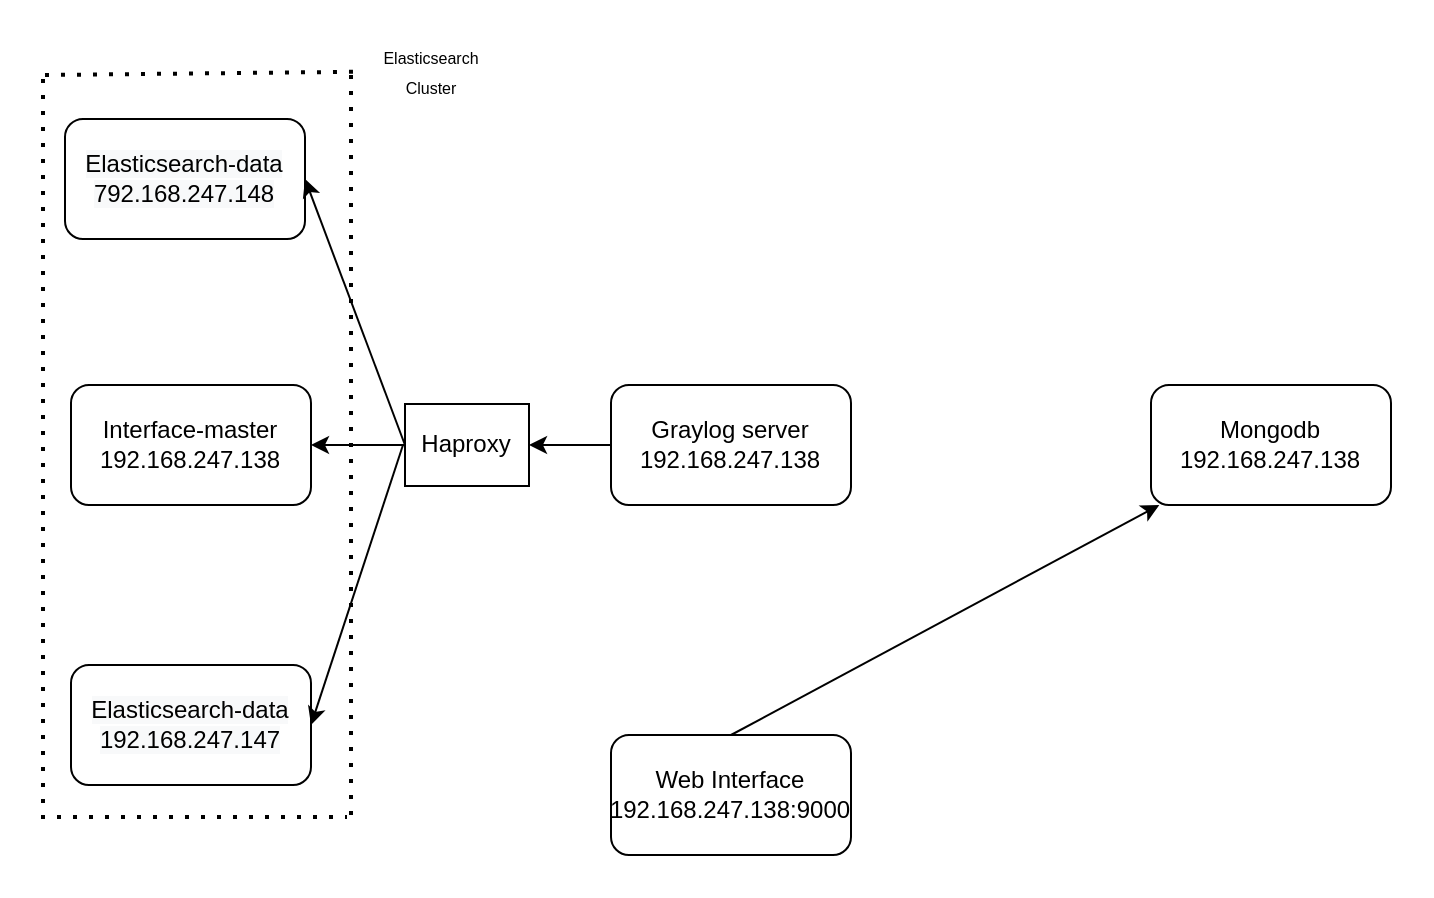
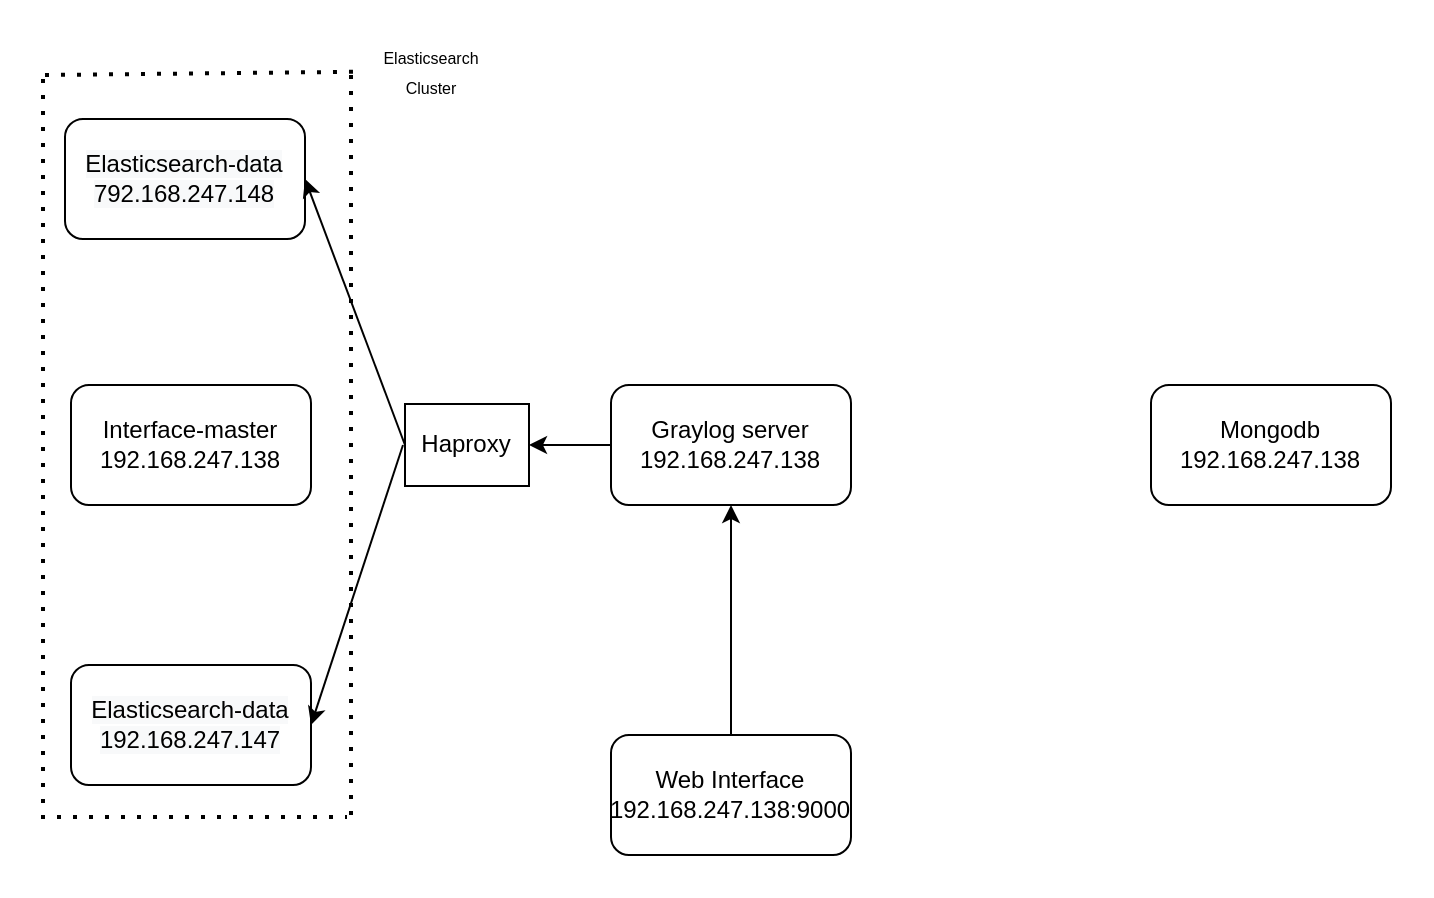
edge "Haproxy" -> "Interface-master 192.168.247.138": removed
edge "Web Interface 192.168.247.138:9000" -> "Mongodb 192.168.247.138": now "Web Interface 192.168.247.138:9000" -> "Graylog server 192.168.247.138"
